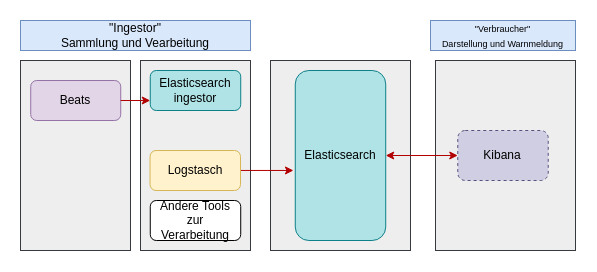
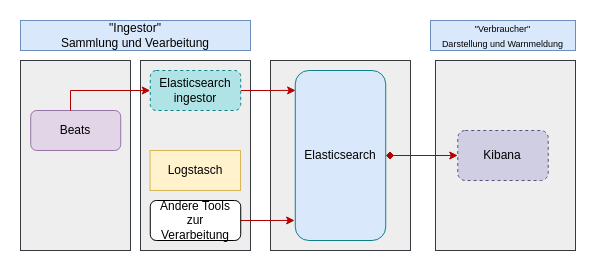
node "Elasticsearch ingestor": style solid -> dashed
edge "Elasticsearch ingestor" -> "Elasticsearch": added
node "Beats": moved (76, 101) -> (76, 131)
node "Elasticsearch": fillcolor #b0e3e6 -> #dae8fc
edge "Elasticsearch" -- "Kibana": arrowhead classic -> diamond
edge "Logstasch" -> "Elasticsearch": removed
node "Logstasch": shape rounded rectangle -> rectangle
edge "Andere Tools zur Verarbeitung" -> "Elasticsearch": added
